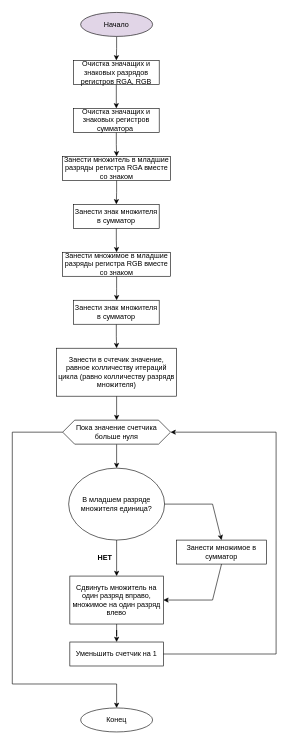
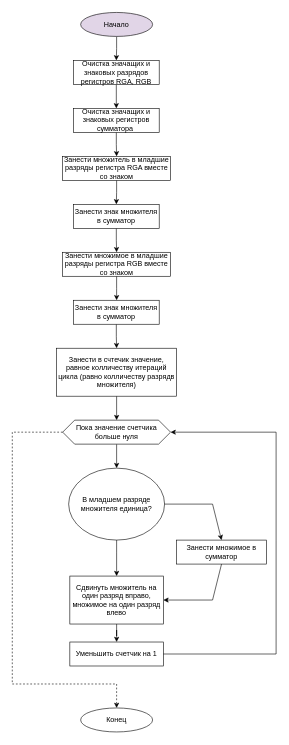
node "НЕТ": removed
edge "Пока значение счетчика больше нуля" -> "Конец": style solid -> dashed
